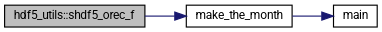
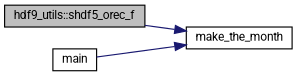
node "hdf5_utils::shdf5_orec_f": label "hdf5_utils::shdf5_orec_f" -> "hdf9_utils::shdf5_orec_f"
edge "make_the_month" -> "main": reversed
